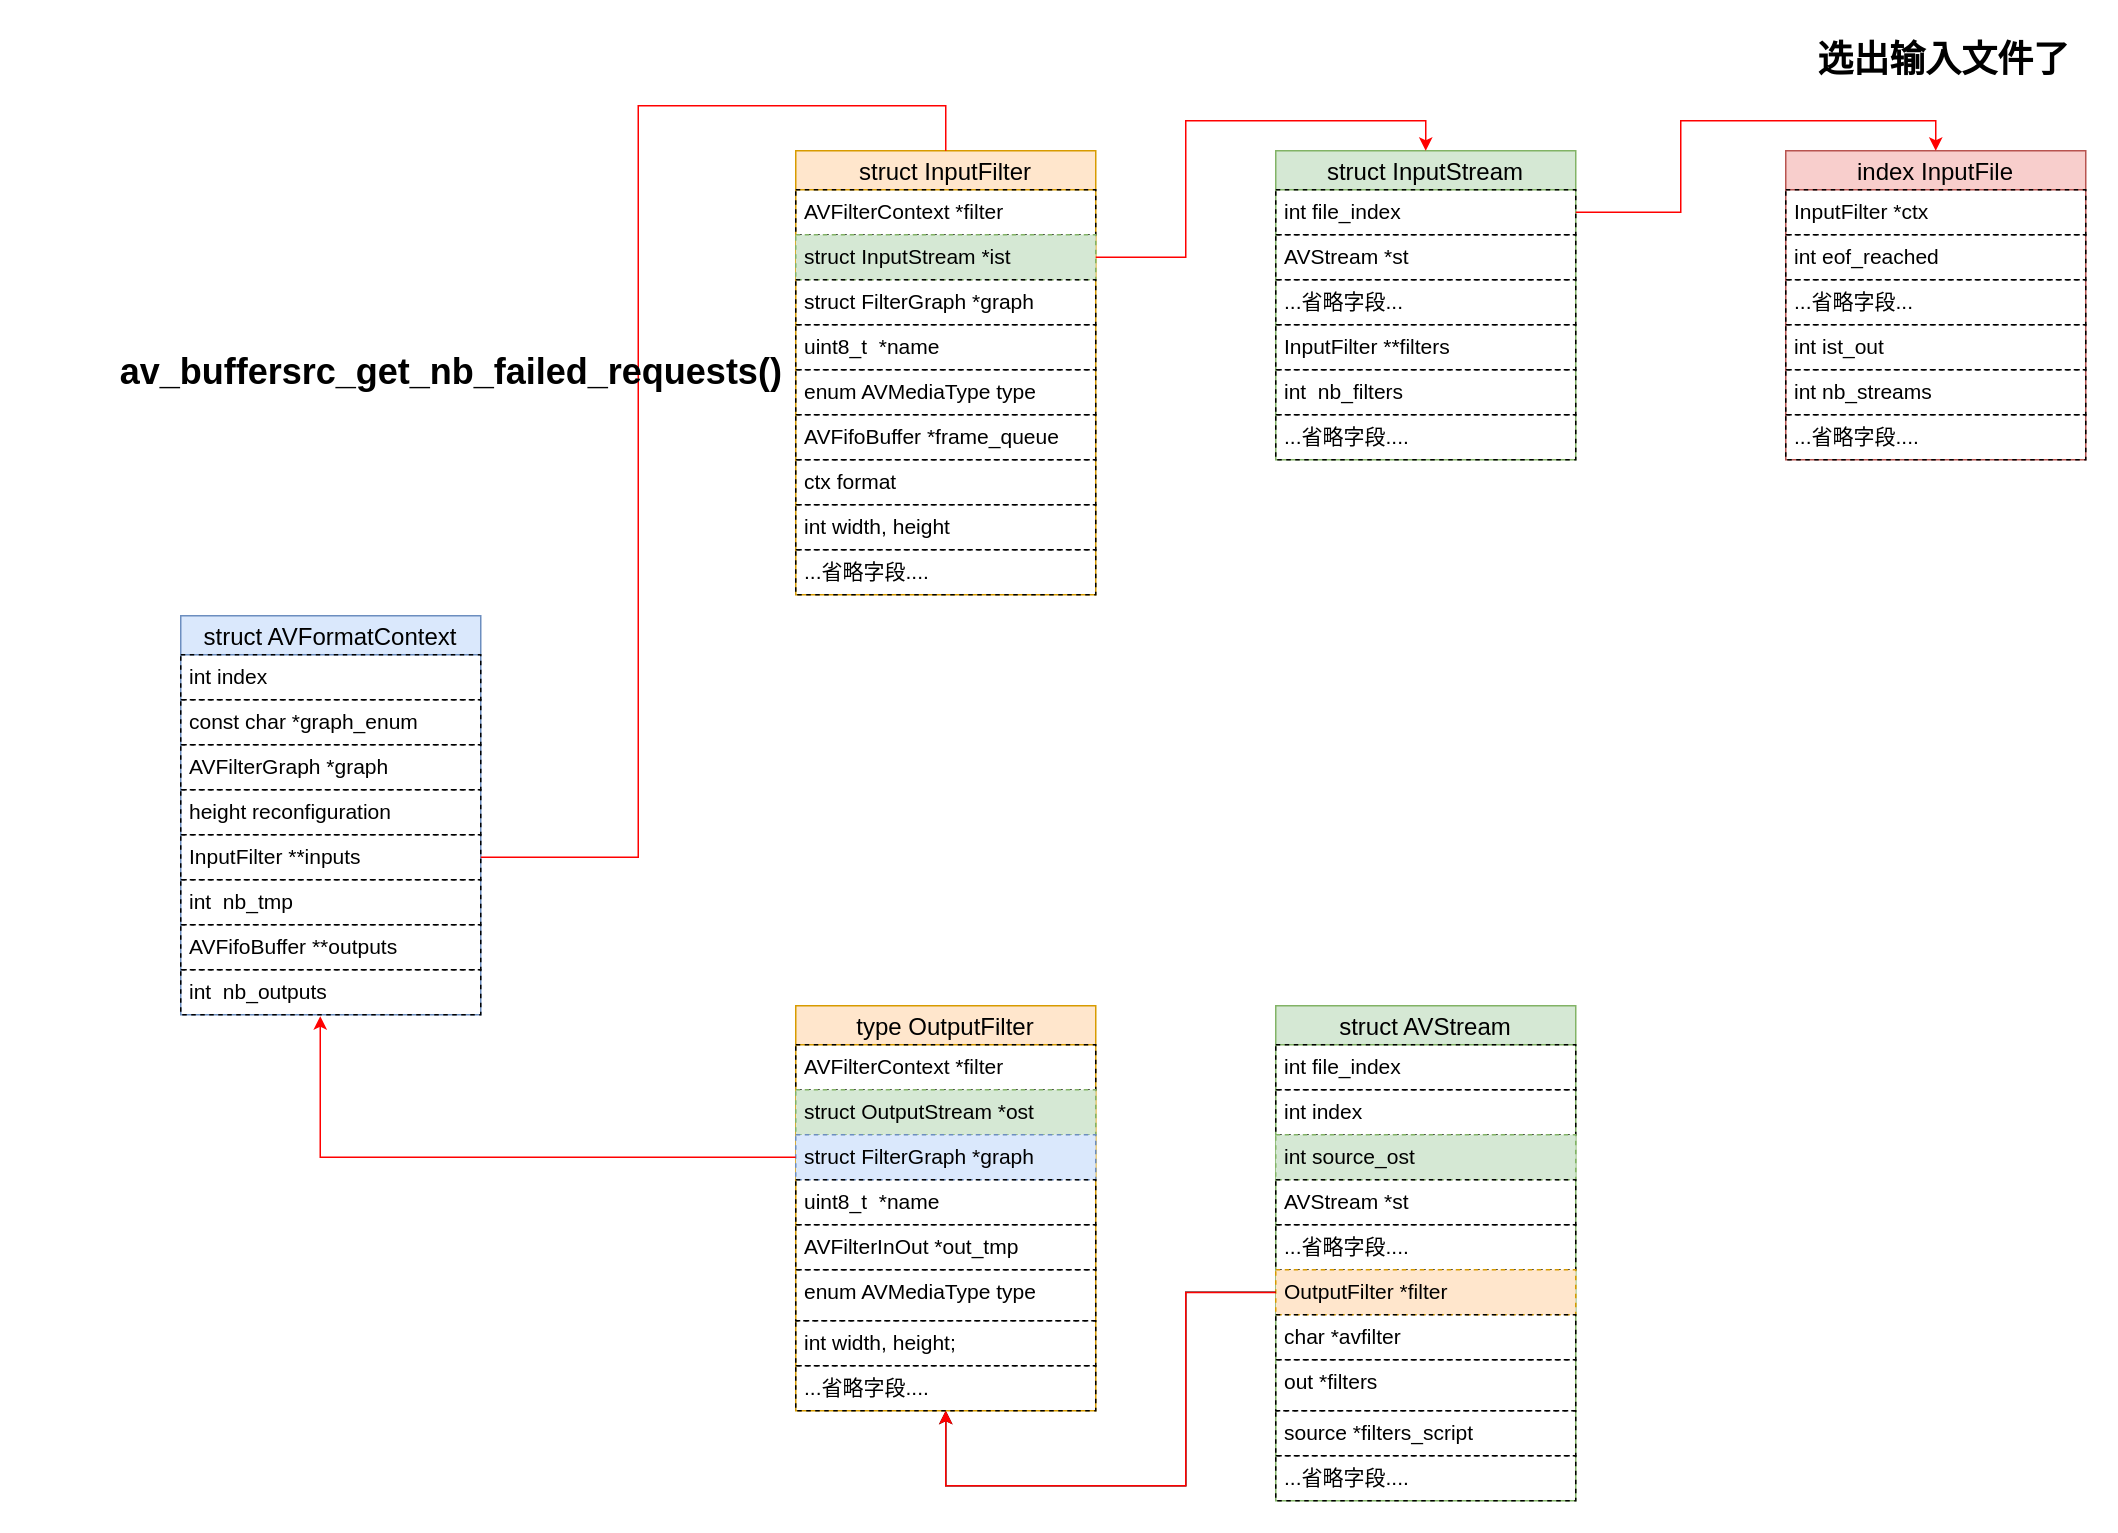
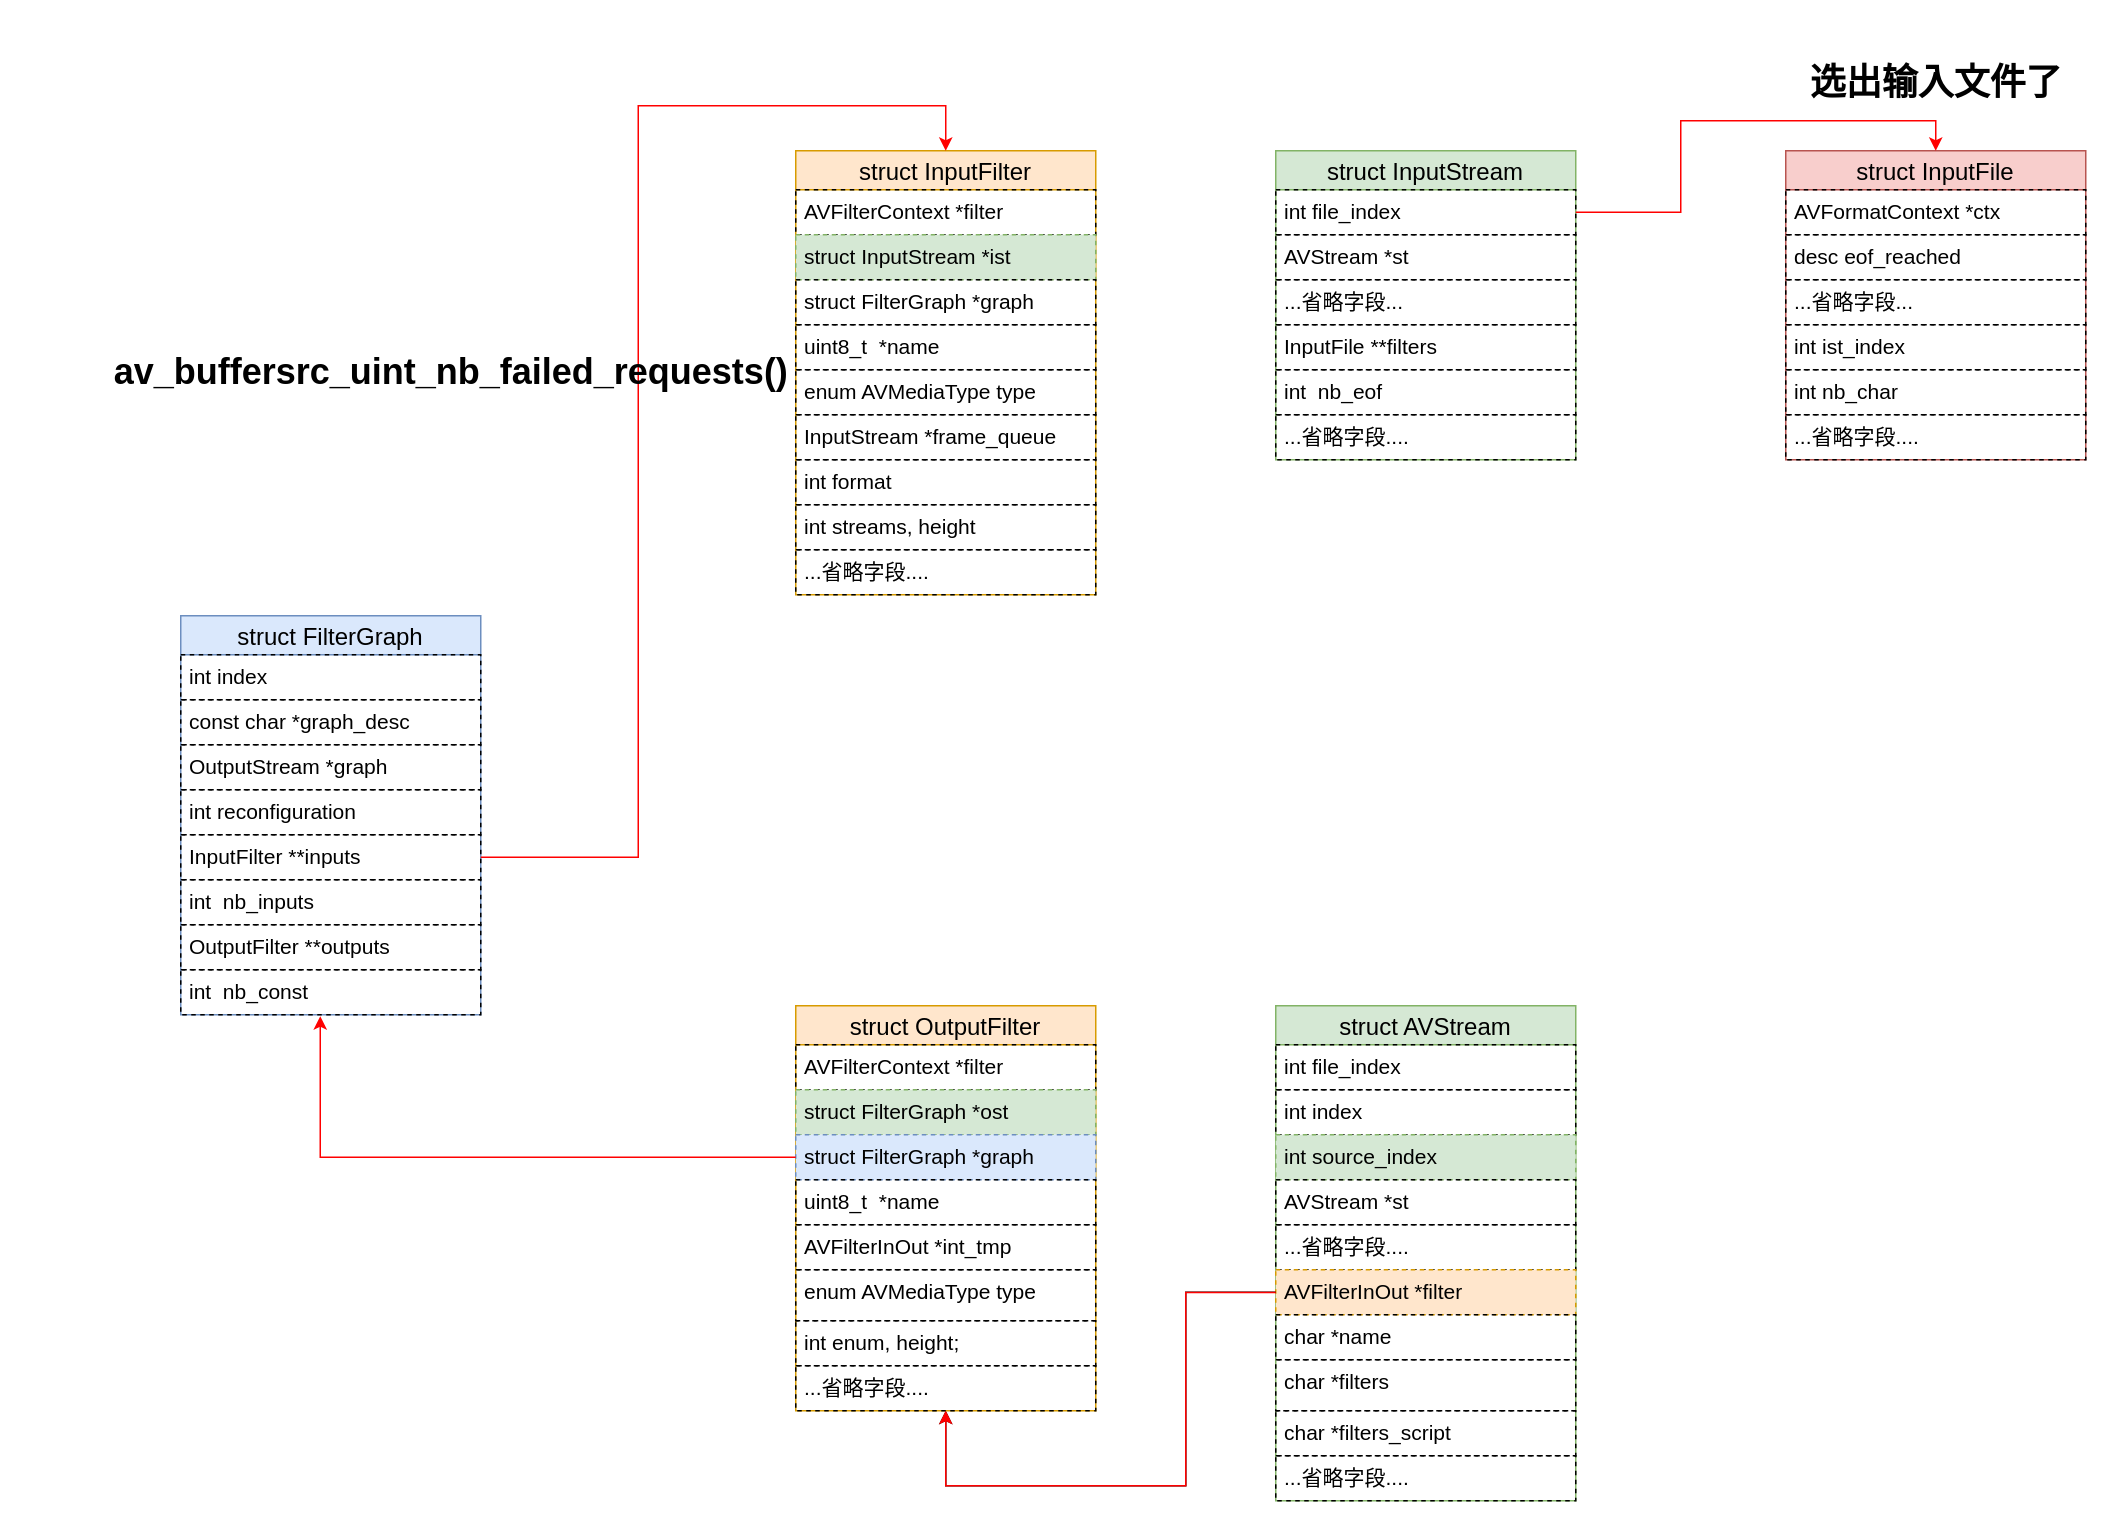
node "选出输入文件了": moved (1943, 61) -> (1936, 83)
edge "struct InputStream *ist" -> "struct InputStream": removed
edge "struct InputFilter" -- "InputFilter **inputs": arrowhead none -> classic
node "index InputFile": label "index InputFile" -> "struct InputFile"
node "InputFilter *ctx": label "InputFilter *ctx" -> "AVFormatContext *ctx"
node "int eof_reached": label "int eof_reached" -> "desc eof_reached"
node "InputFilter **filters": label "InputFilter **filters" -> "InputFile **filters"
node "int ist_out": label "int ist_out" -> "int ist_index"
node "av_buffersrc_get_nb_failed_requests()": label "av_buffersrc_get_nb_failed_requests()" -> "av_buffersrc_uint_nb_failed_requests()"
node "int nb_filters": label "int nb_filters" -> "int nb_eof"
node "int nb_streams": label "int nb_streams" -> "int nb_char"
node "AVFifoBuffer *frame_queue": label "AVFifoBuffer *frame_queue" -> "InputStream *frame_queue"
node "ctx format": label "ctx format" -> "int format"
node "int width, height": label "int width, height" -> "int streams, height"
node "struct AVFormatContext": label "struct AVFormatContext" -> "struct FilterGraph"
node "const char *graph_enum": label "const char *graph_enum" -> "const char *graph_desc"
node "AVFilterGraph *graph": label "AVFilterGraph *graph" -> "OutputStream *graph"
node "height reconfiguration": label "height reconfiguration" -> "int reconfiguration"
node "int nb_tmp": label "int nb_tmp" -> "int nb_inputs"
node "AVFifoBuffer **outputs": label "AVFifoBuffer **outputs" -> "OutputFilter **outputs"
node "int nb_outputs": label "int nb_outputs" -> "int nb_const"
node "type OutputFilter": label "type OutputFilter" -> "struct OutputFilter"
node "struct OutputStream *ost": label "struct OutputStream *ost" -> "struct FilterGraph *ost"
node "int source_ost": label "int source_ost" -> "int source_index"
node "AVFilterInOut *out_tmp": label "AVFilterInOut *out_tmp" -> "AVFilterInOut *int_tmp"
node "OutputFilter *filter": label "OutputFilter *filter" -> "AVFilterInOut *filter"
node "char *avfilter": label "char *avfilter" -> "char *name"
node "int width, height;": label "int width, height;" -> "int enum, height;"
node "out *filters": label "out *filters" -> "char *filters"
node "source *filters_script": label "source *filters_script" -> "char *filters_script"
